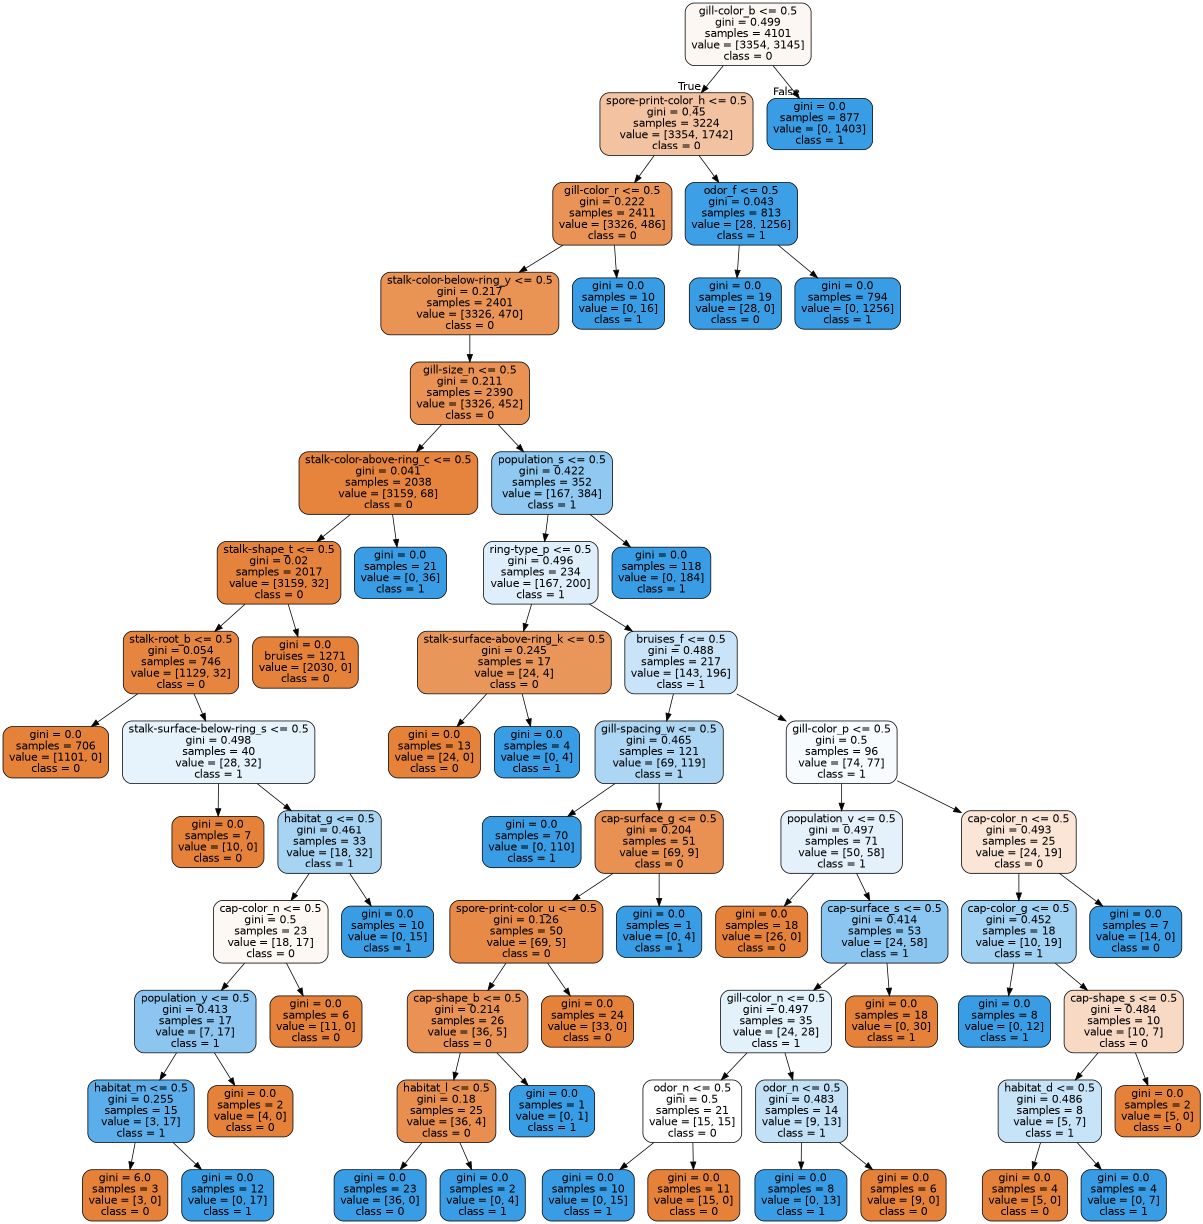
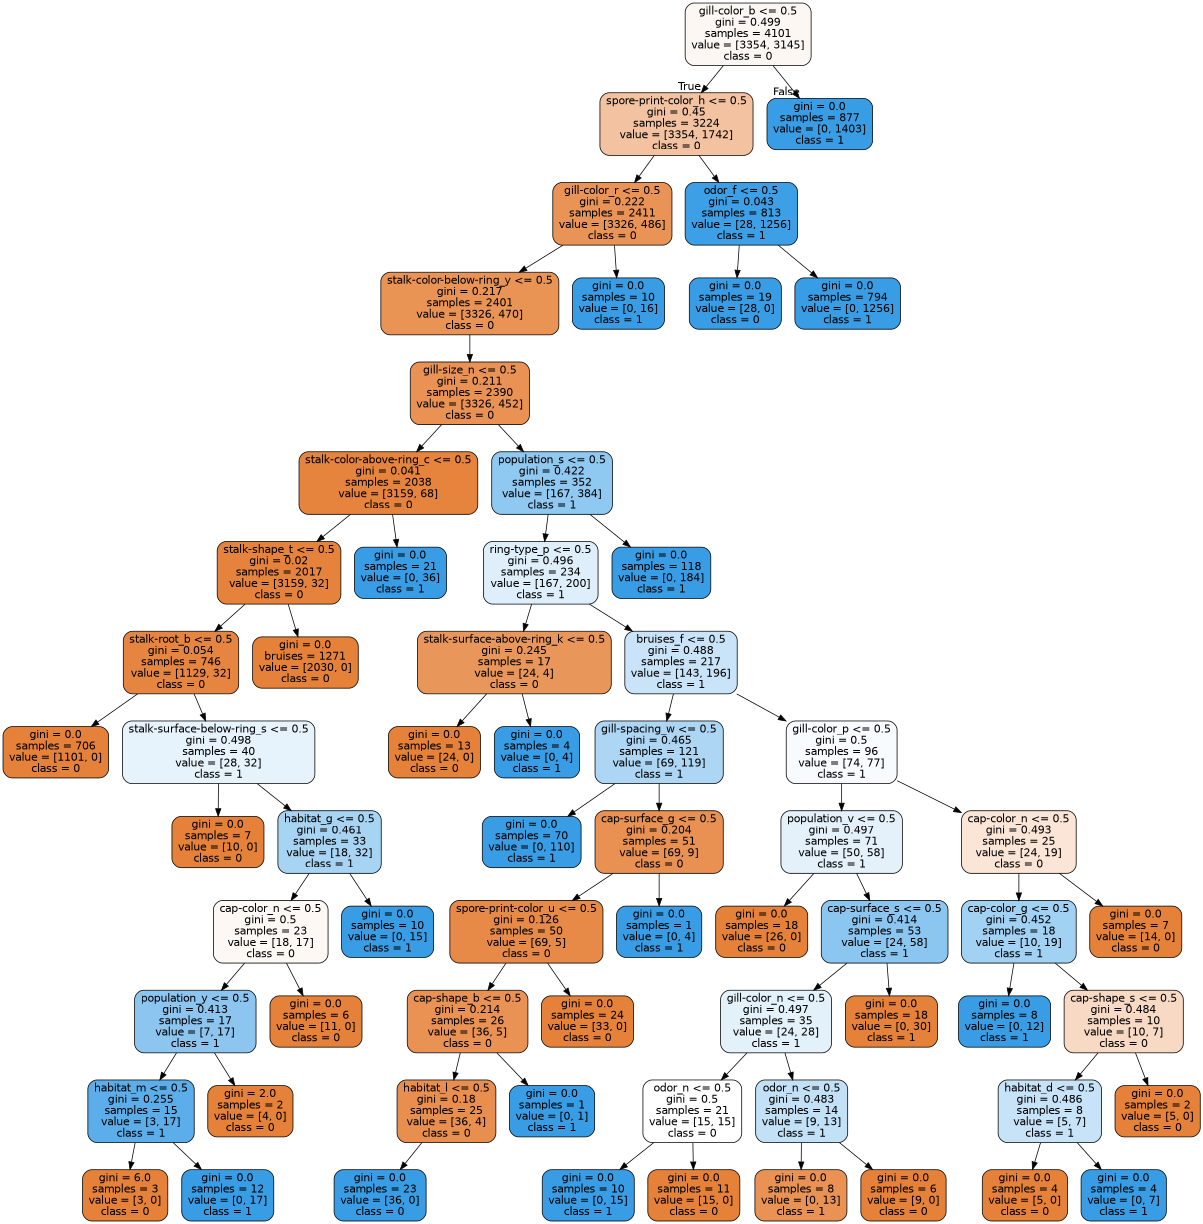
node "gini = 0.0 samples = 7 value = [14, 0] class = 0": fillcolor #399de5 -> #e58139
node "gini = 0.0 samples = 2 value = [4, 0] class = 0": label "gini = 0.0 samples = 2 value = [4, 0] class = 0" -> "gini = 2.0 samples = 2 value = [4, 0] class = 0"
node "gini = 0.0 samples = 2 value = [0, 4] class = 1": removed
node "gini = 0.0 samples = 8 value = [0, 13] class = 1": fillcolor #399de5 -> #e99254
